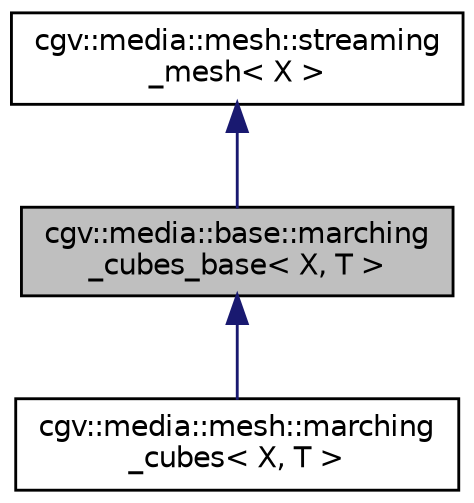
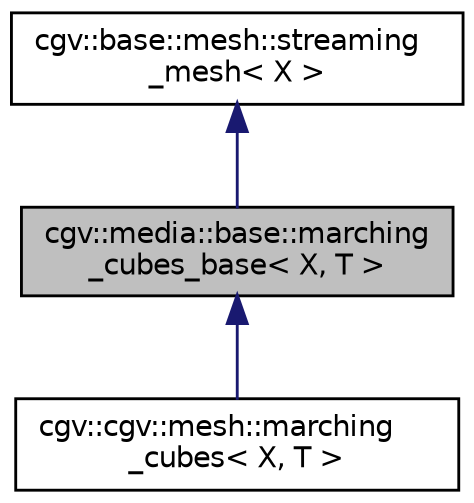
node "cgv::media::mesh::streaming _mesh< X >": label "cgv::media::mesh::streaming _mesh< X >" -> "cgv::base::mesh::streaming _mesh< X >"
node "cgv::media::mesh::marching _cubes< X, T >": label "cgv::media::mesh::marching _cubes< X, T >" -> "cgv::cgv::mesh::marching _cubes< X, T >"
